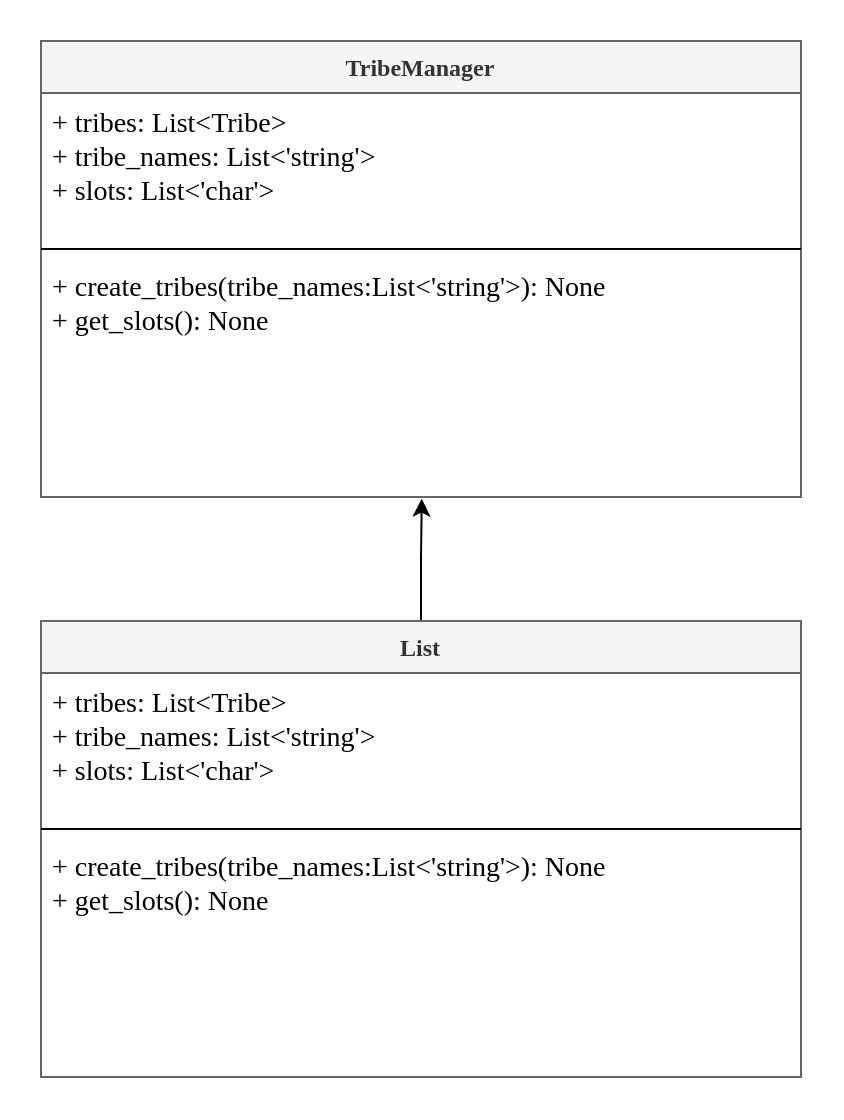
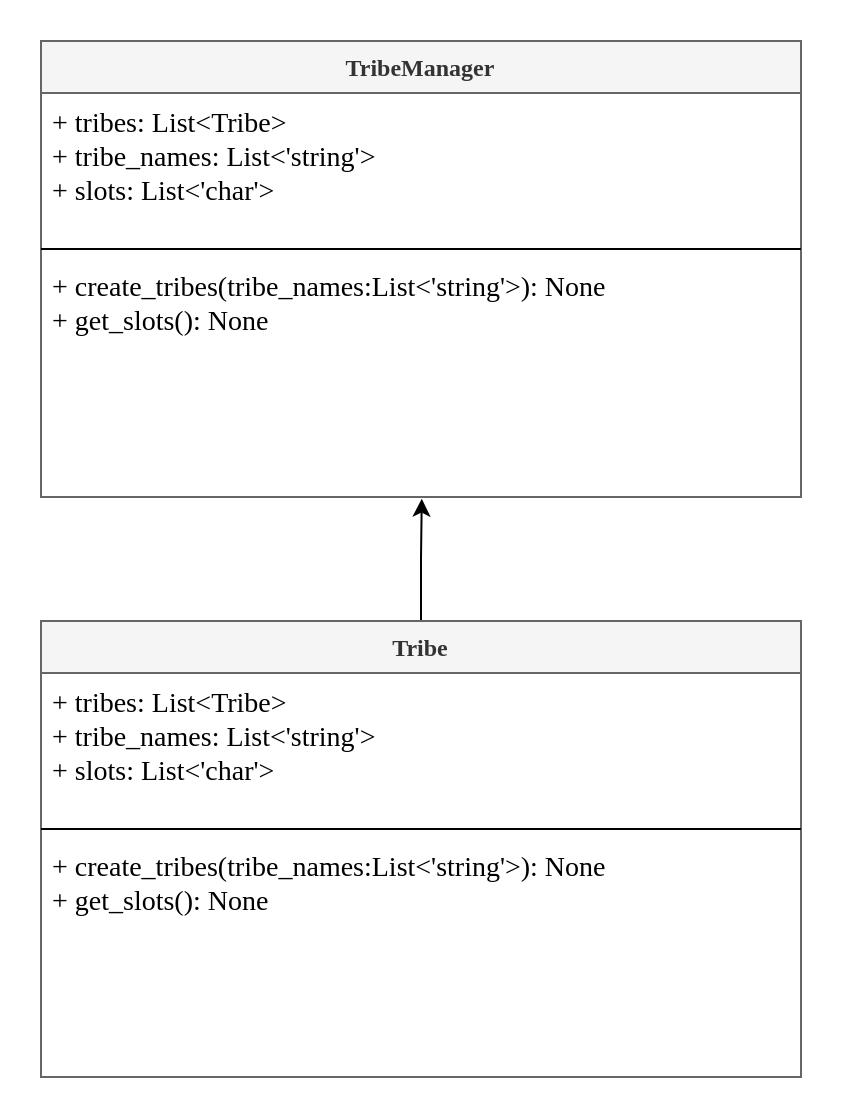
node "List": label "List" -> "Tribe"
